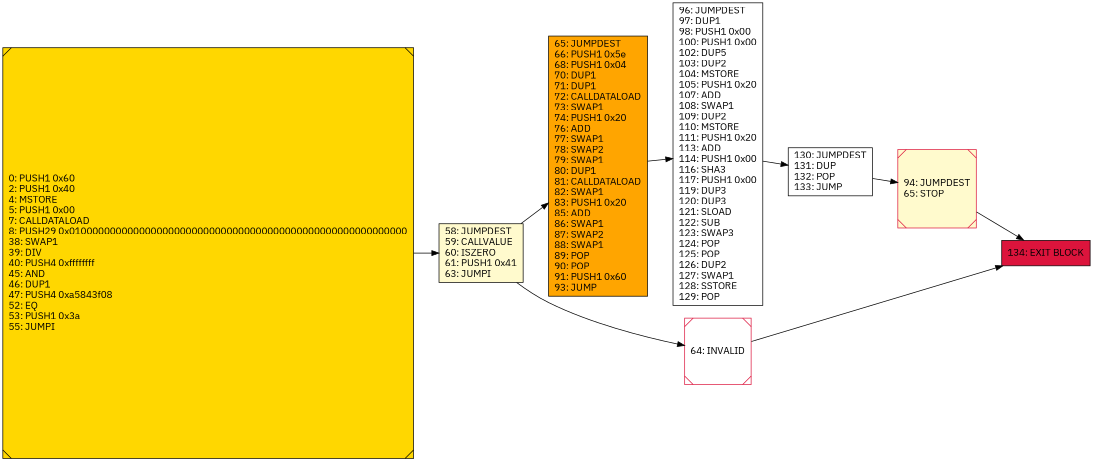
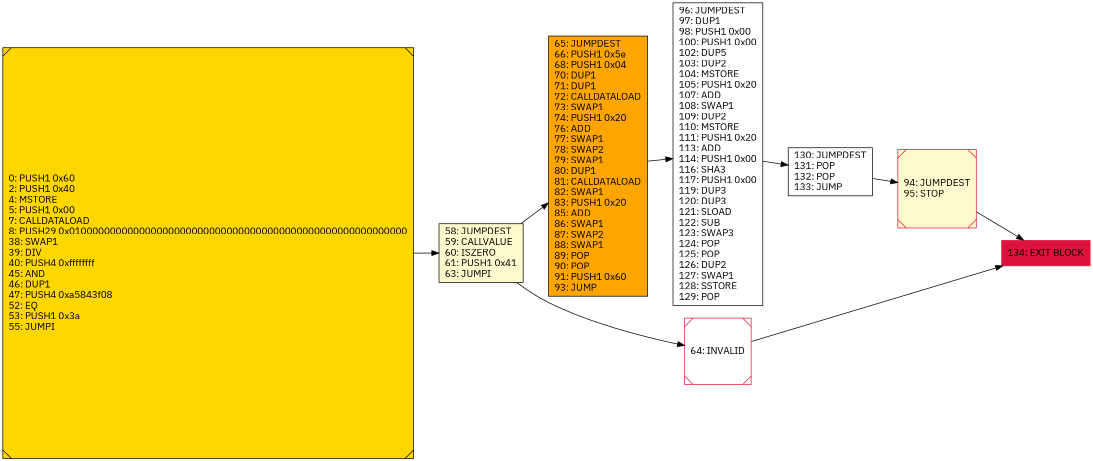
node "130: JUMPDEST 131: DUP 132: POP 133: JUMP": label "130: JUMPDEST 131: DUP 132: POP 133: JUMP" -> "130: JUMPDEST 131: POP 132: POP 133: JUMP"
node "94: JUMPDEST 65: STOP": label "94: JUMPDEST 65: STOP" -> "94: JUMPDEST 95: STOP"
node "134: EXIT BLOCK": color black -> crimson
